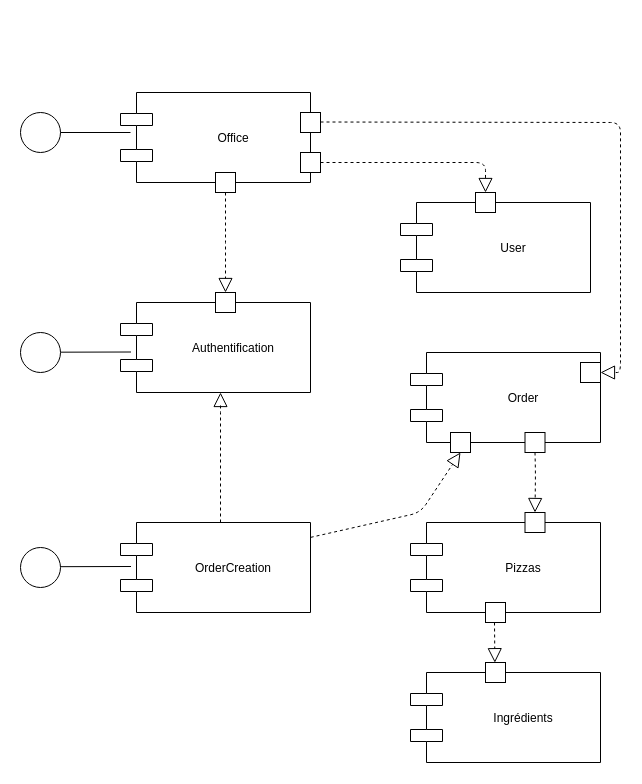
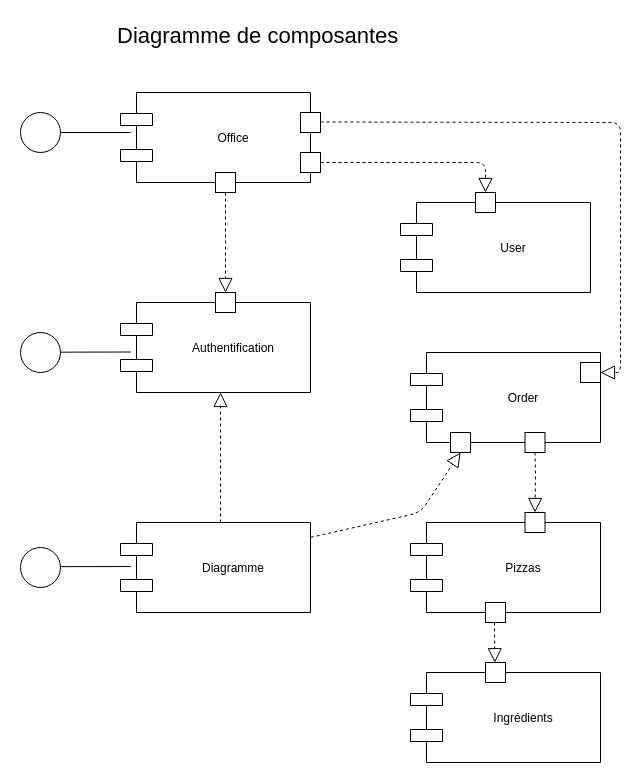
node "Diagramme de composantes": added
node "OrderCreation": label "OrderCreation" -> "Diagramme"
